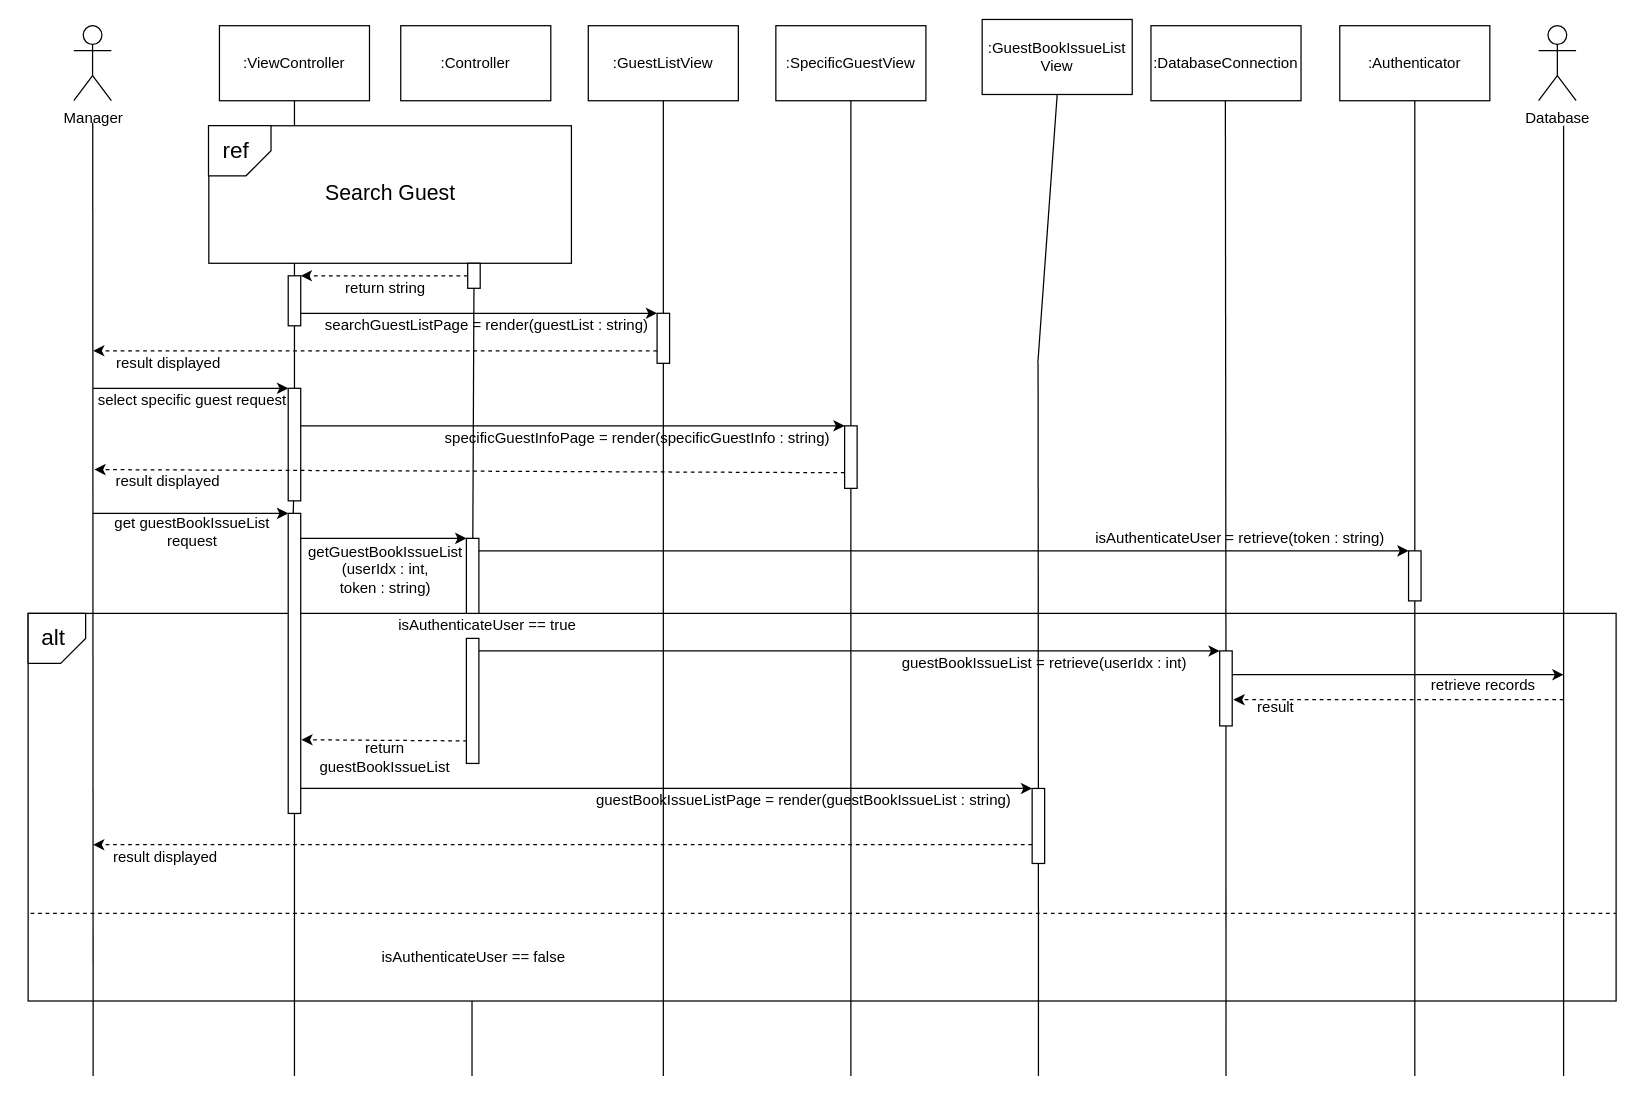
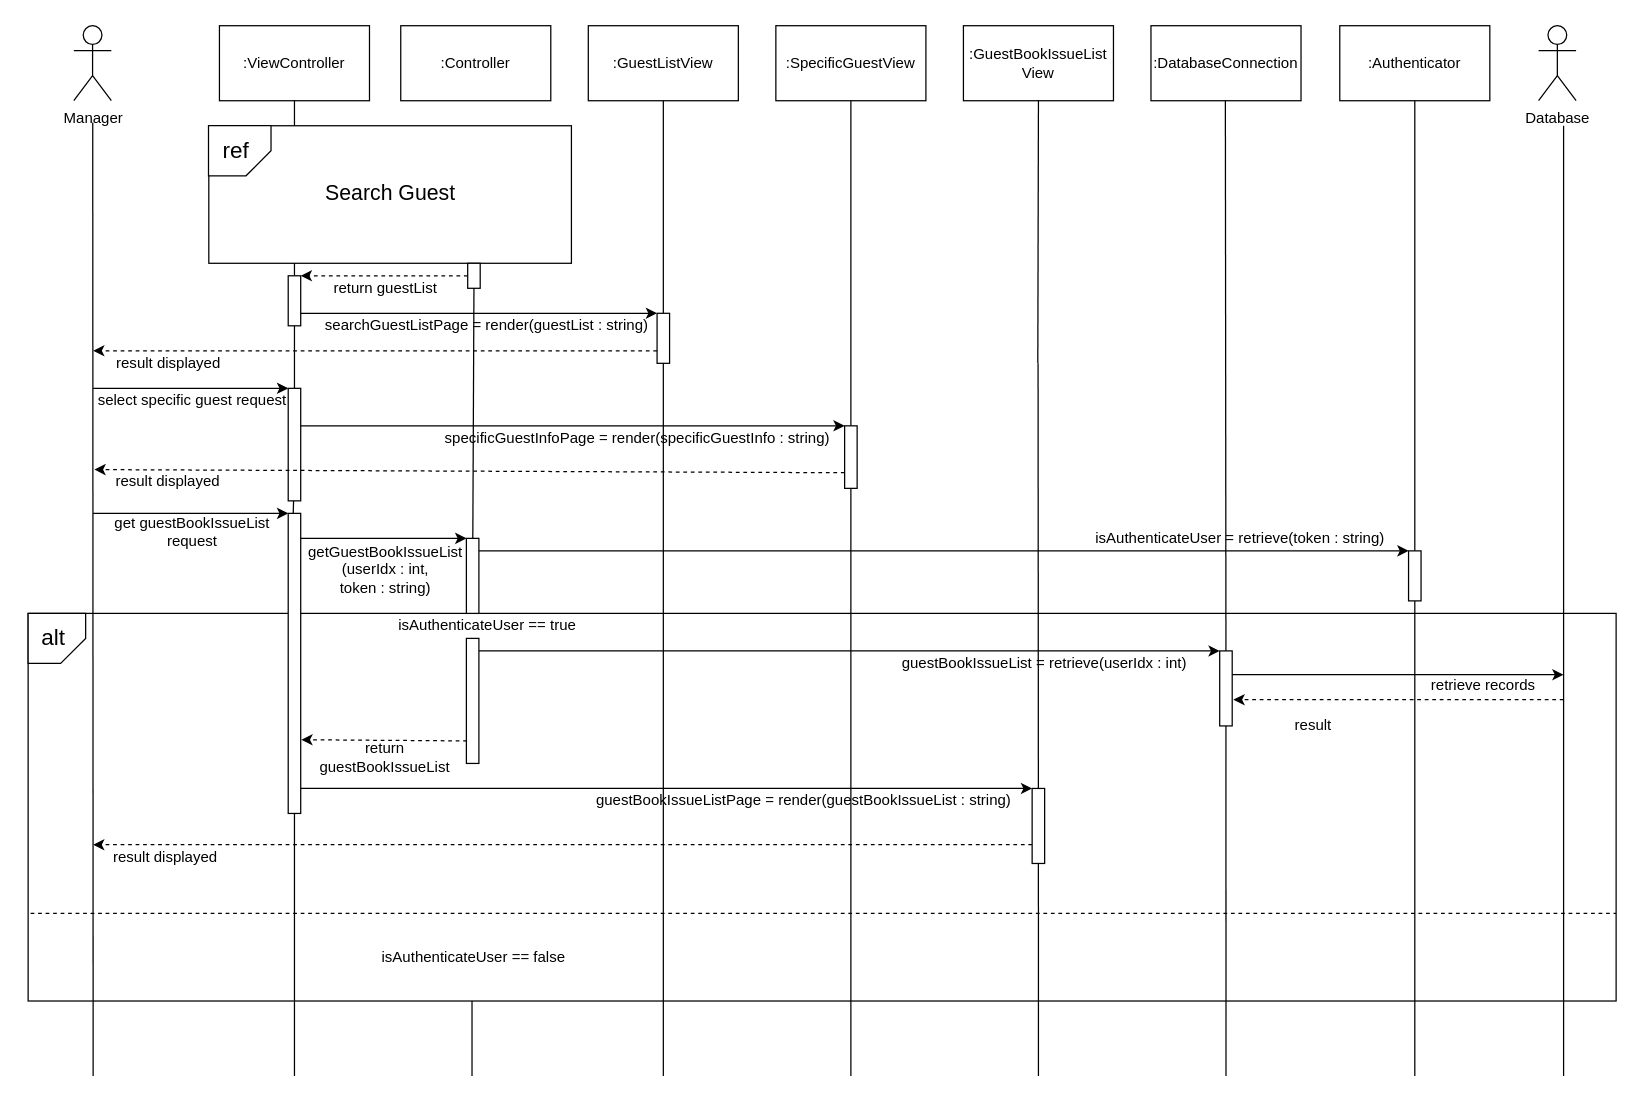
node ":GuestBookIssueList View": moved (1057, 57) -> (1038, 63)
node "return string": label "return string" -> "return guestList"
node "result": moved (1276, 707) -> (1313, 726)
